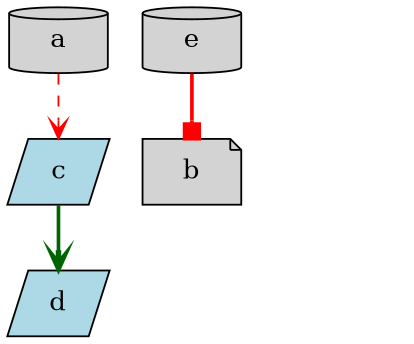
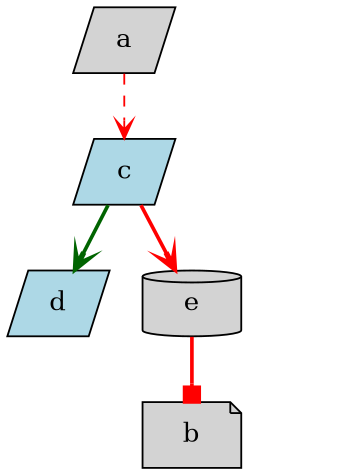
node "a": shape cylinder -> parallelogram
edge "c" -> "e": added
